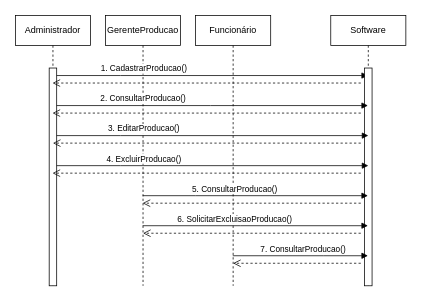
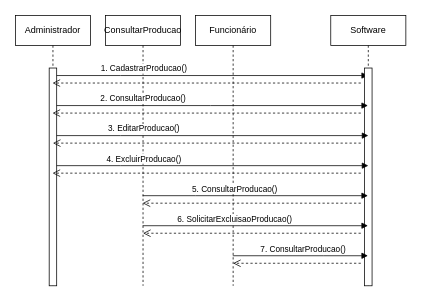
node "GerenteProducao": label "GerenteProducao" -> "ConsultarProducao"
